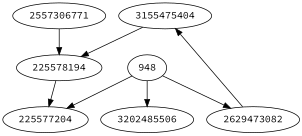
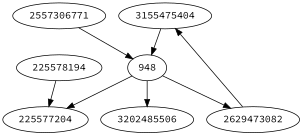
edge "2557306771" -> "225578194": now "2557306771" -> "948"
edge "3155475404" -> "225578194": now "3155475404" -> "948"
